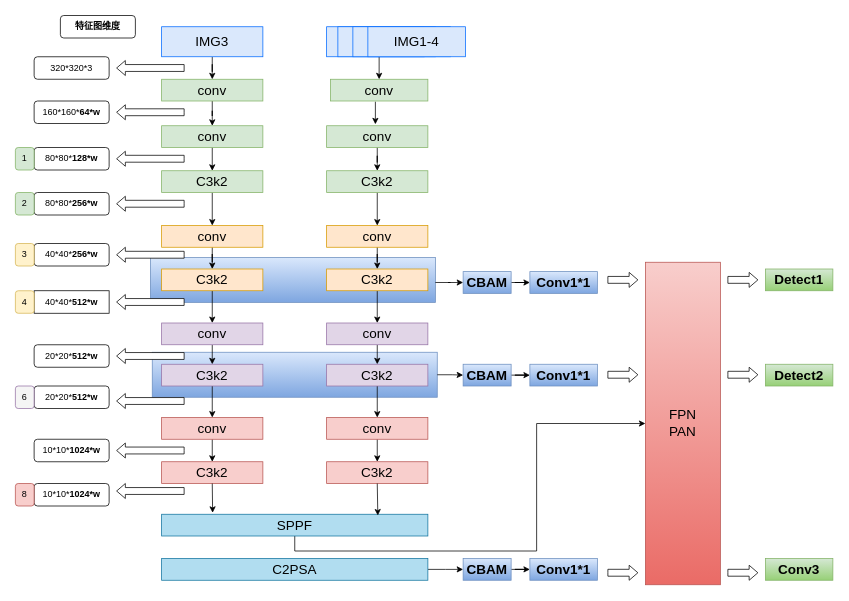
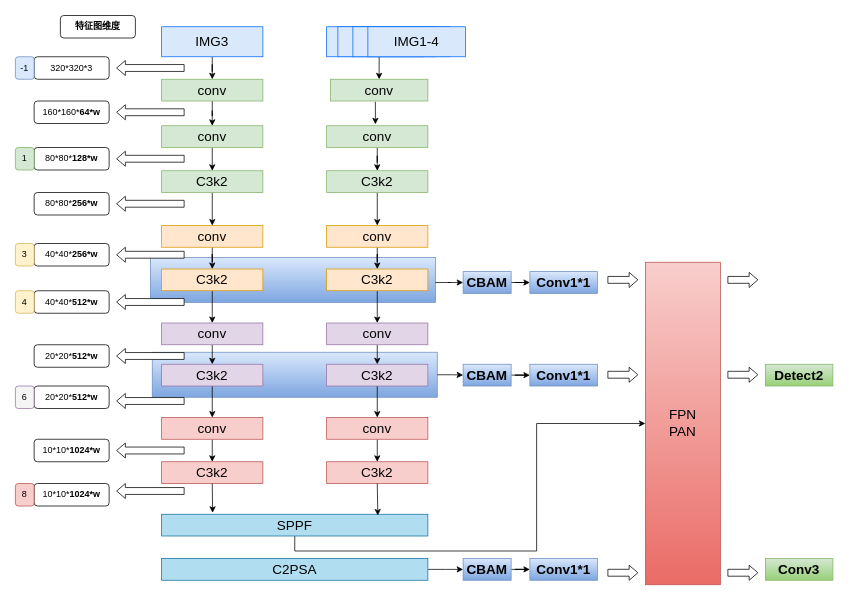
node "-1": added
node "2": removed
node "Detect1": removed
node "40*40*512*w": shape rectangle -> rounded rectangle
